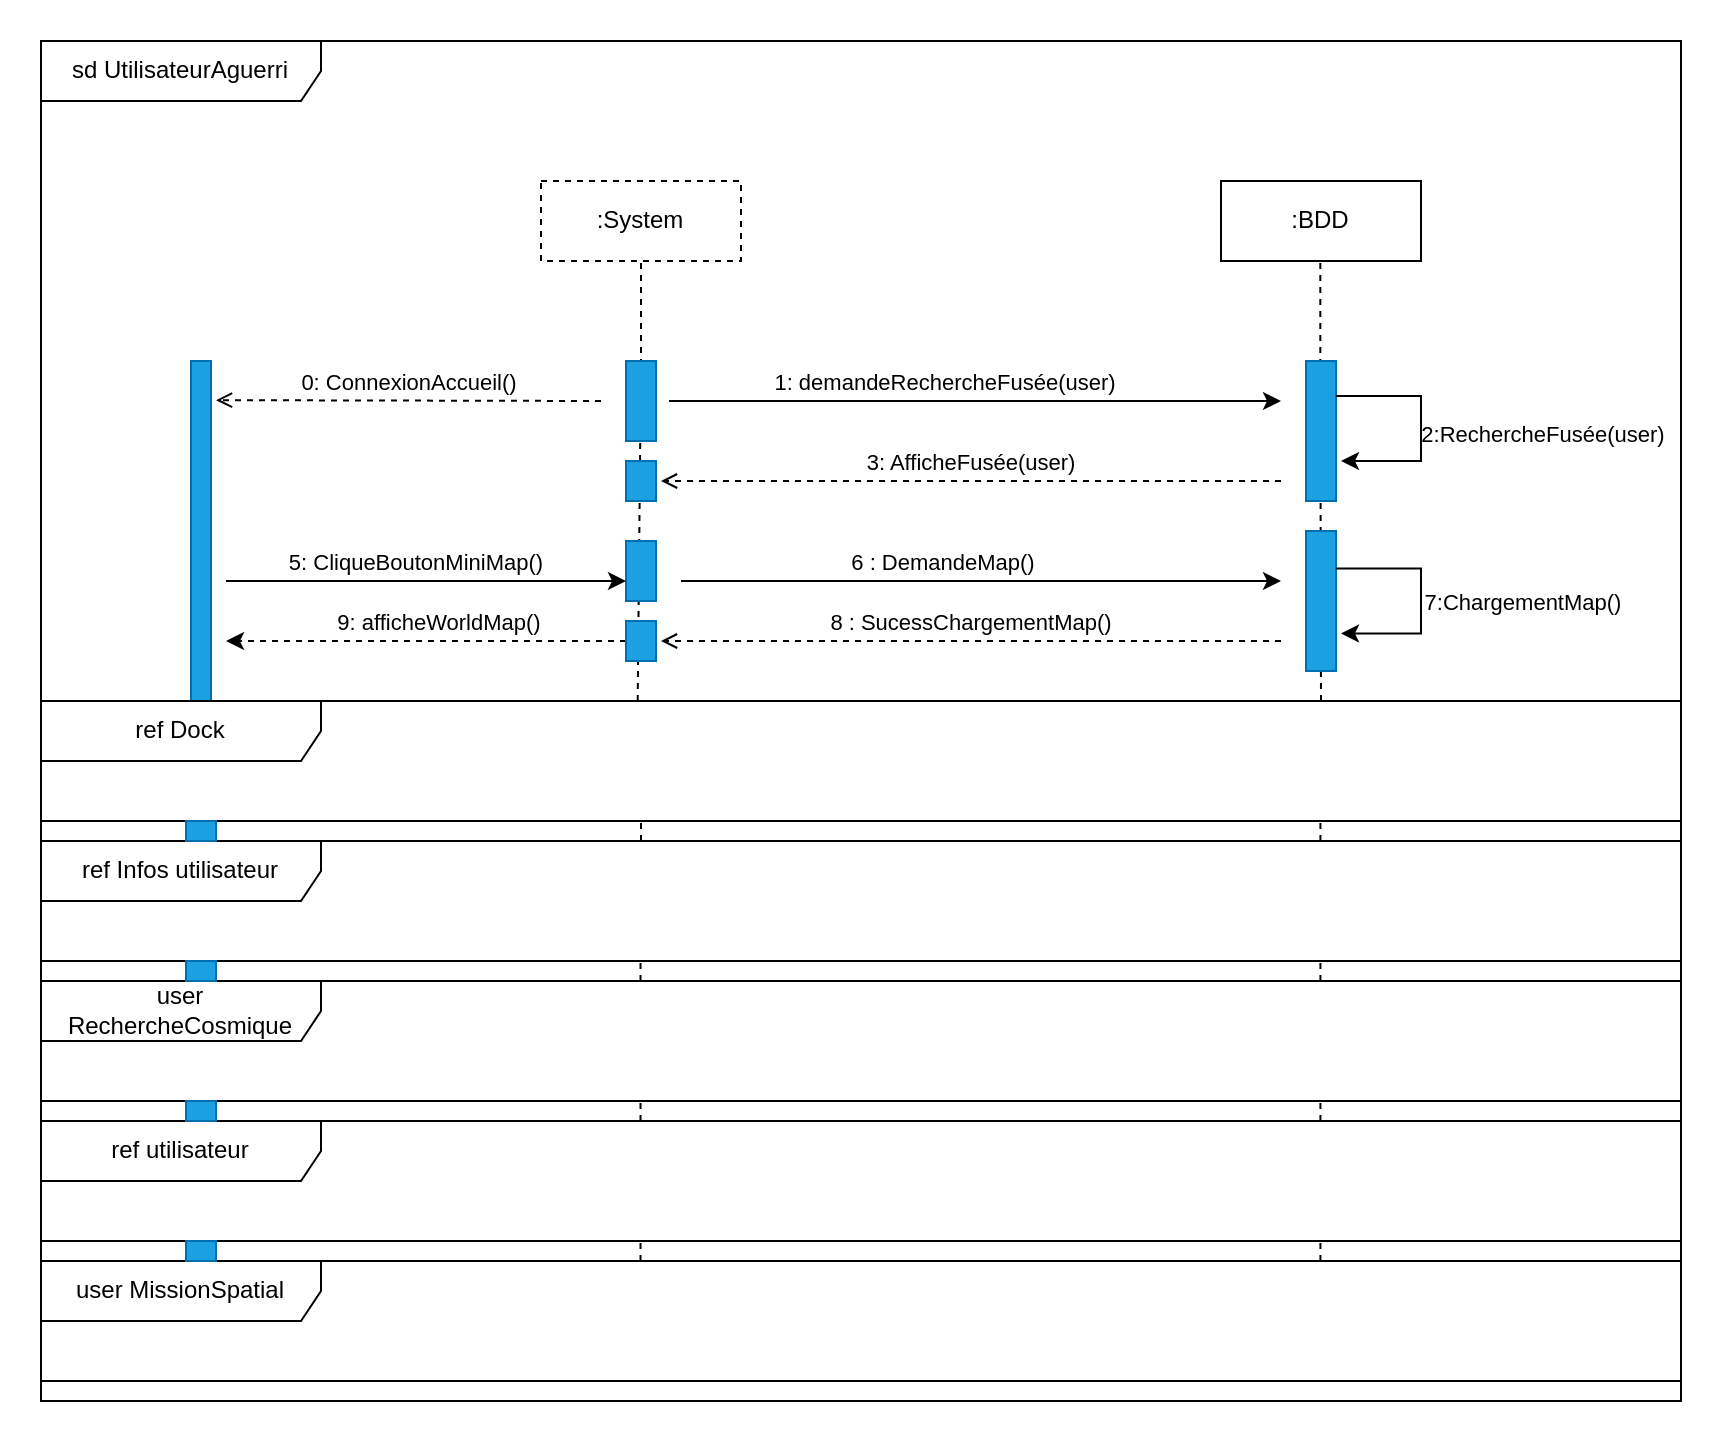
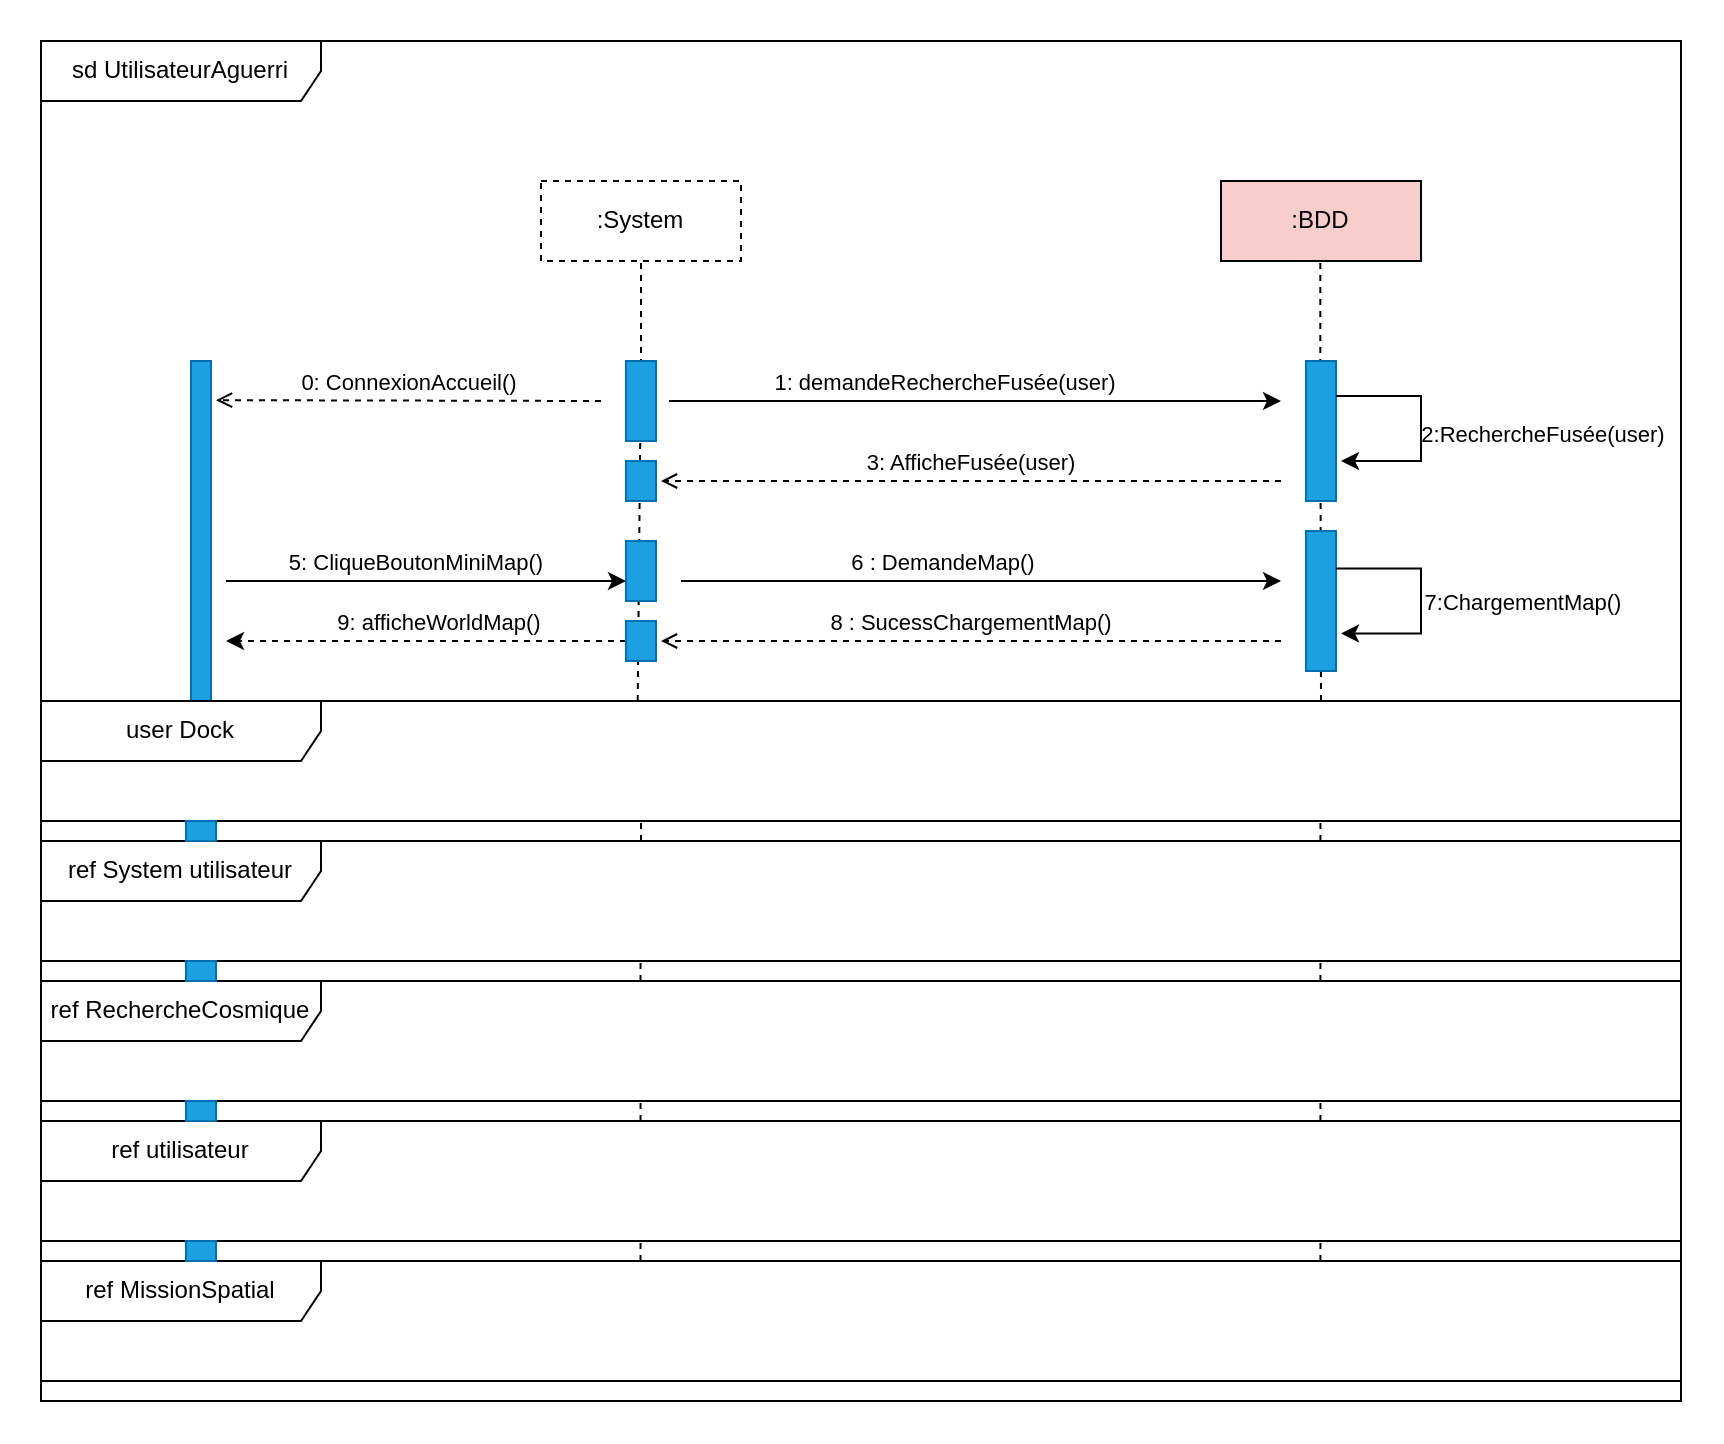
node ":BDD": fillcolor #ffffff -> #f8cecc
node "ref Dock": label "ref Dock" -> "user Dock"
node "ref Infos utilisateur": label "ref Infos utilisateur" -> "ref System utilisateur"
node "user RechercheCosmique": label "user RechercheCosmique" -> "ref RechercheCosmique"
node "user MissionSpatial": label "user MissionSpatial" -> "ref MissionSpatial"
